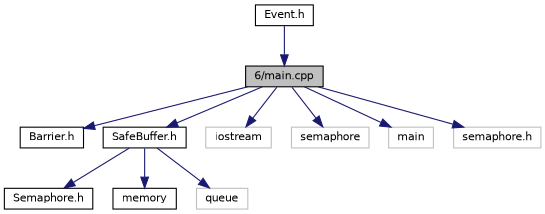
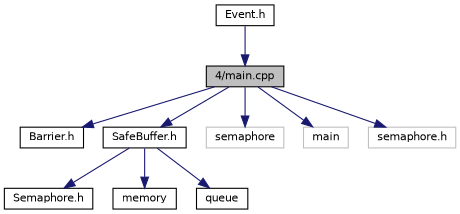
node "6/main.cpp": label "6/main.cpp" -> "4/main.cpp"
node "iostream": removed
node "queue": color grey75 -> black
